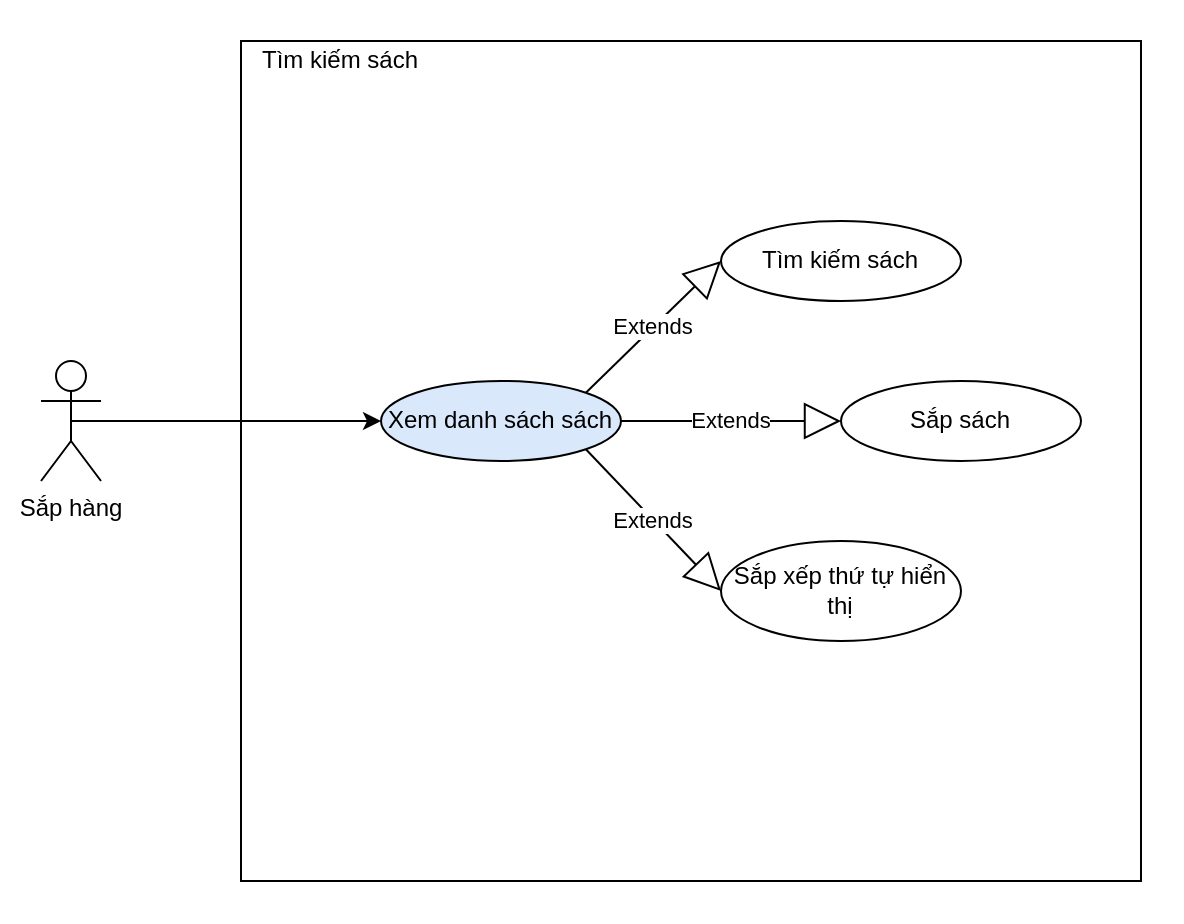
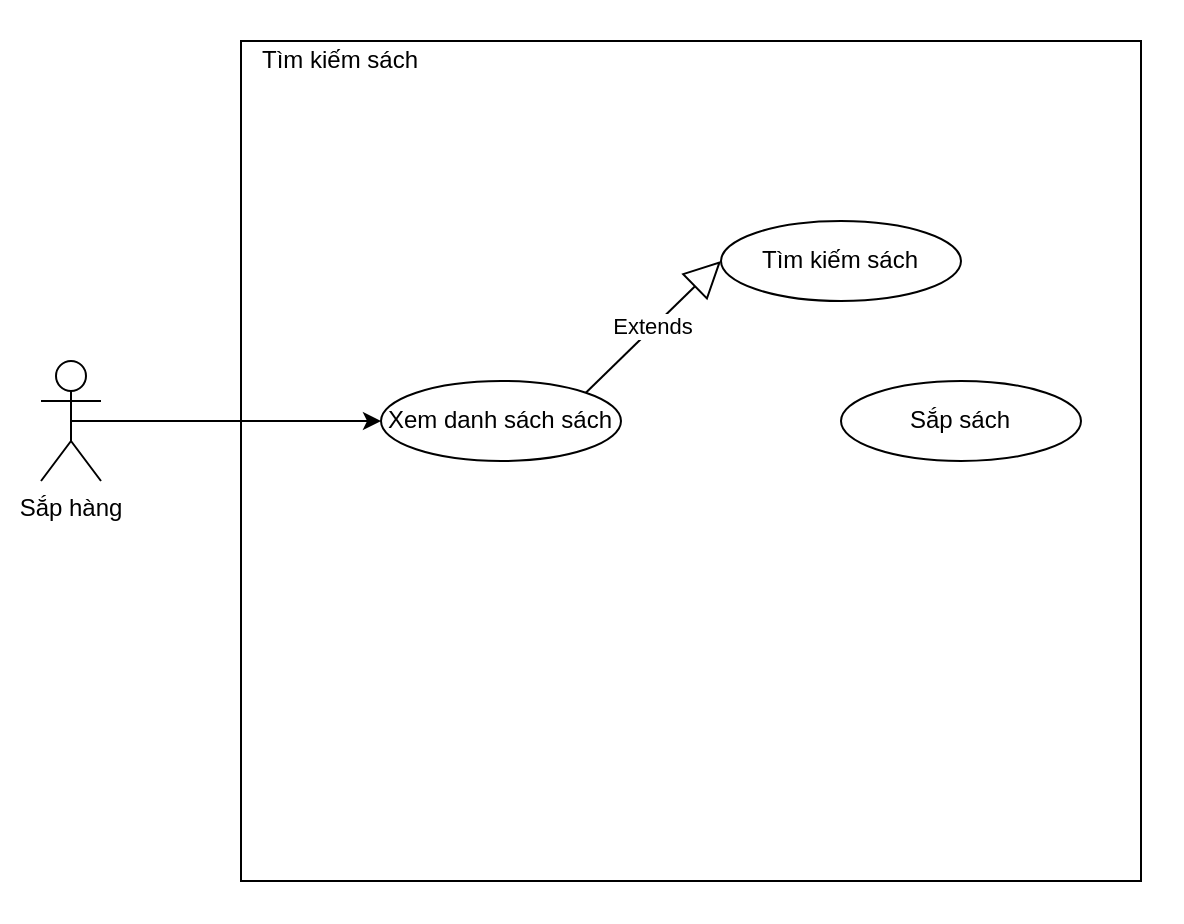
node "Xem danh sách sách": fillcolor #dae8fc -> #ffffff
edge "Xem danh sách sách" -> "Sắp sách": removed, label "Extends"
edge "Xem danh sách sách" -> "Sắp xếp thứ tự hiển thị": removed, label "Extends"
node "Sắp xếp thứ tự hiển thị": removed
